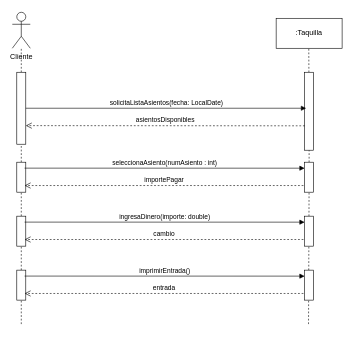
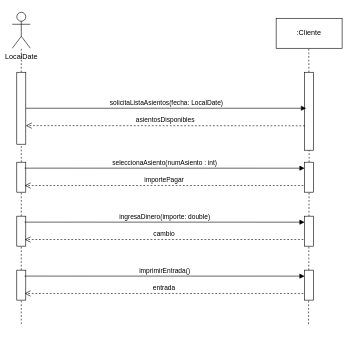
node ":Taquilla": label ":Taquilla" -> ":Cliente"
node "Cliente": label "Cliente" -> "LocalDate"
